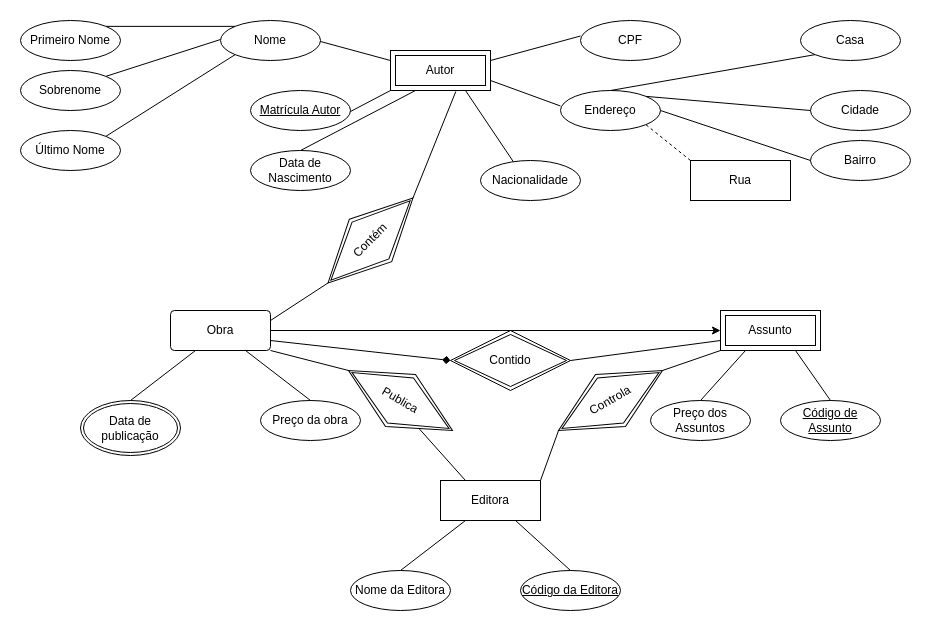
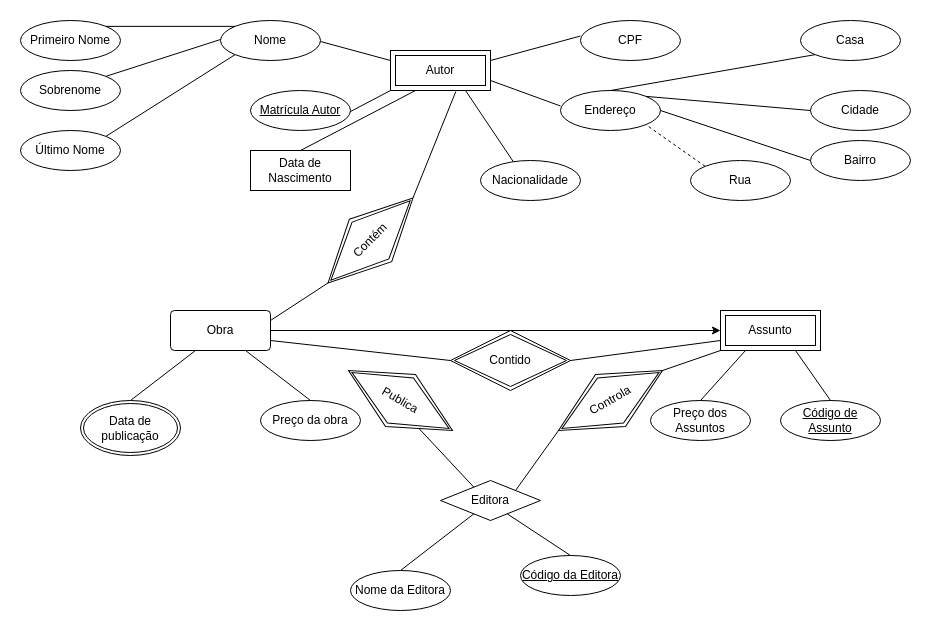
node "Data de Nascimento": shape ellipse -> rectangle
node "Rua": shape rectangle -> ellipse
edge "Obra" -> "Contido": arrowhead diamond -> none
edge "Obra" -- "Publica": removed
node "Editora": shape rectangle -> diamond
node "Código da Editora": moved (571, 591) -> (571, 576)
